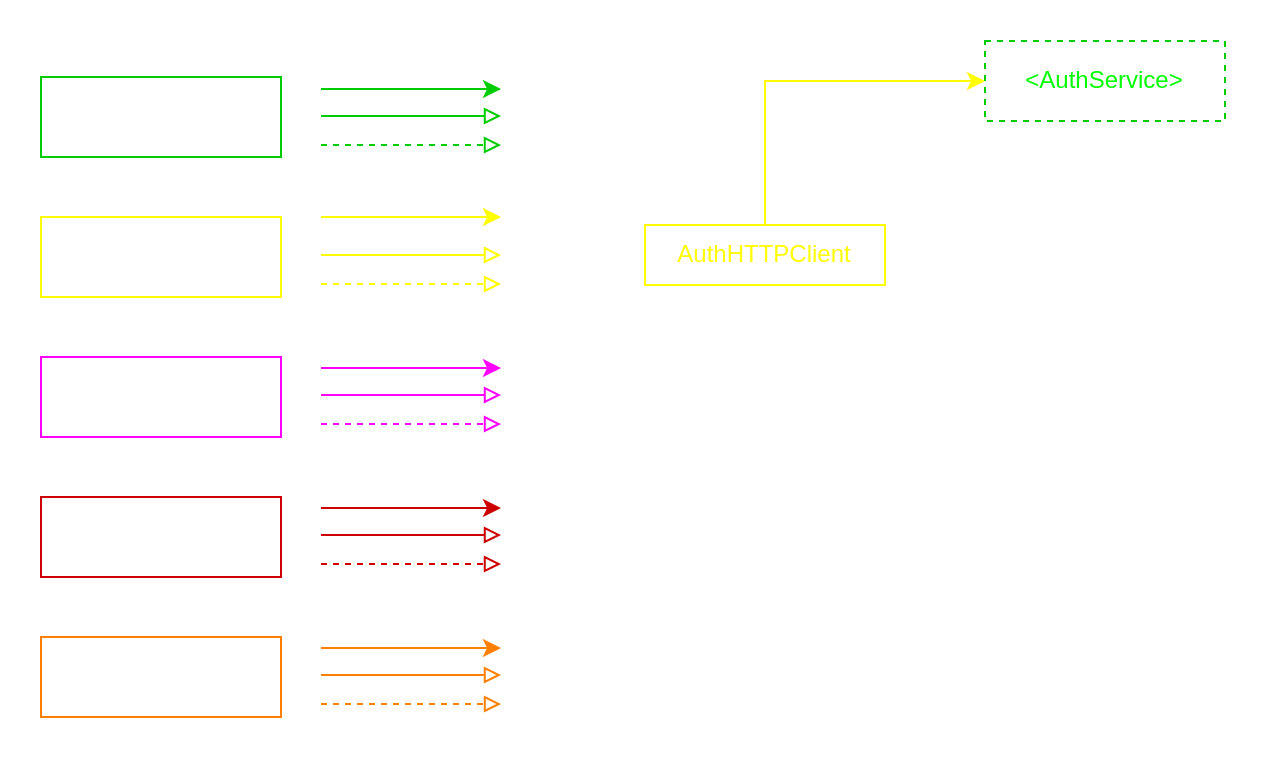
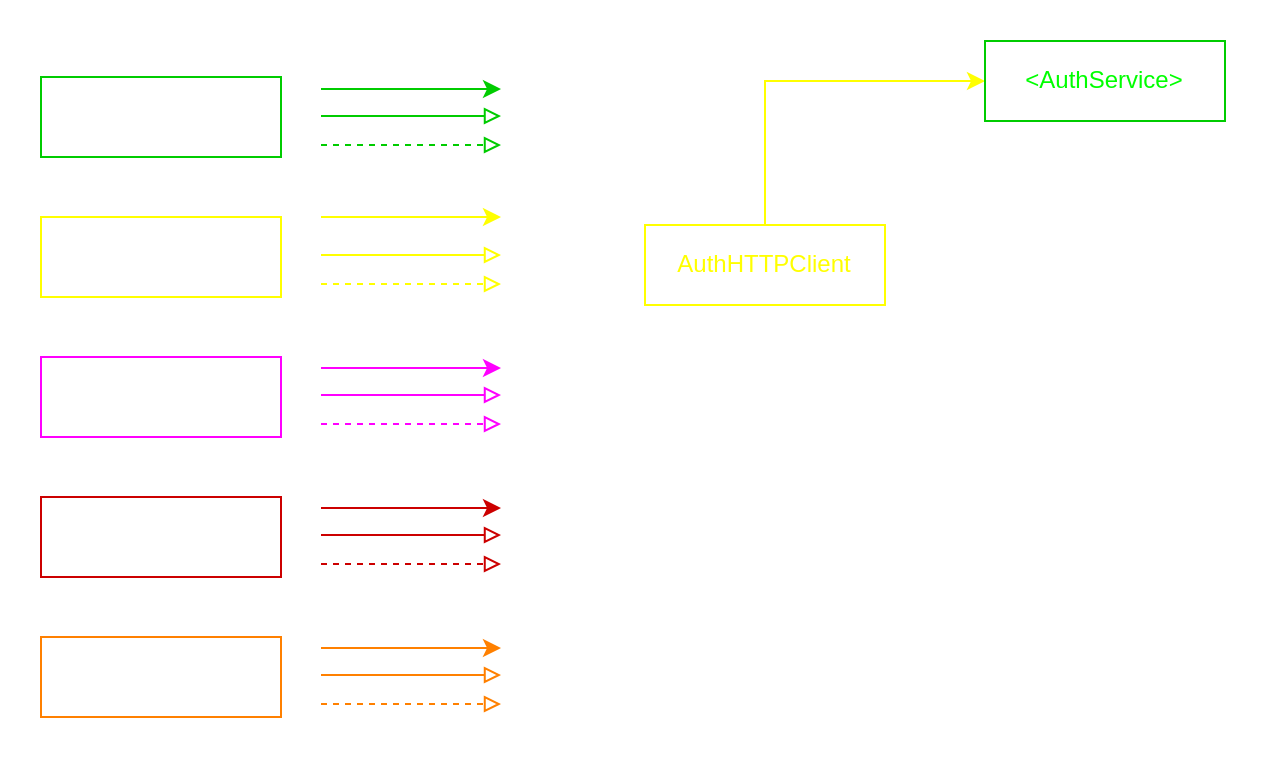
node "<AuthService>": style dashed -> solid
node "AuthHTTPClient": size 240x60 -> 240x80
